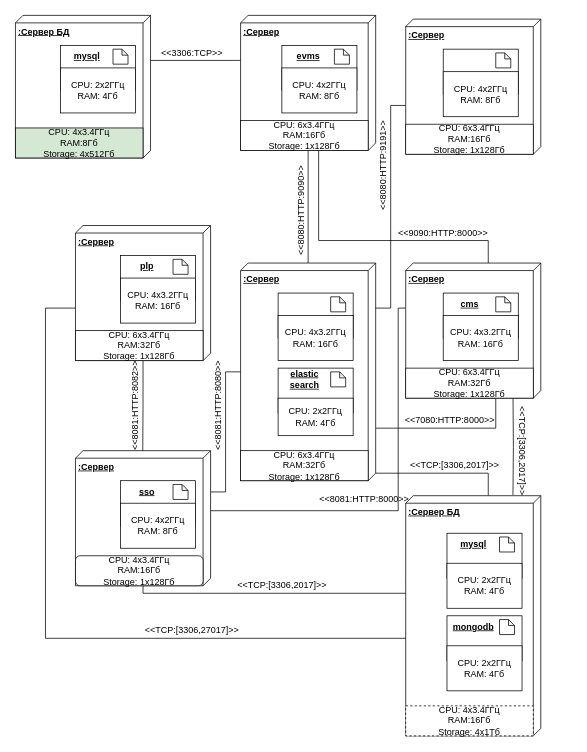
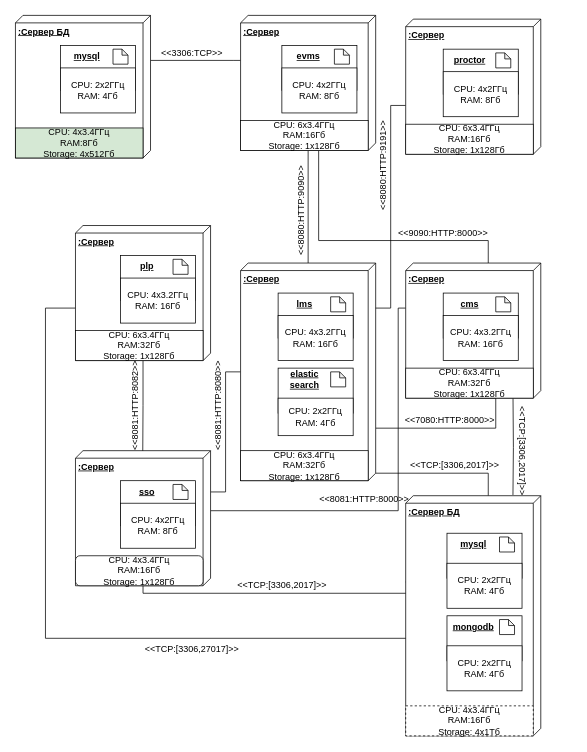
node "proctor": added
node "lms": added
node "<<TCP:[3306,27017]>>": moved (192, 630) -> (192, 649)
